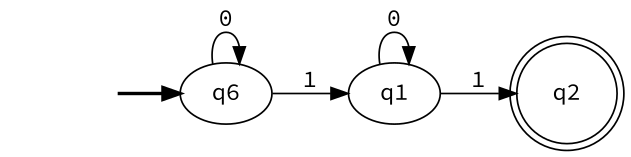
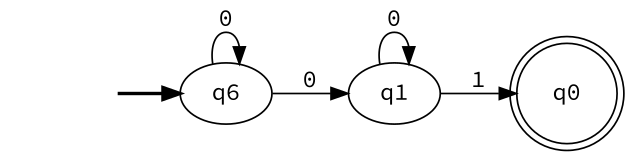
edge "q6" -> "q1": label "1" -> "0"
node "q2": label "q2" -> "q0"
